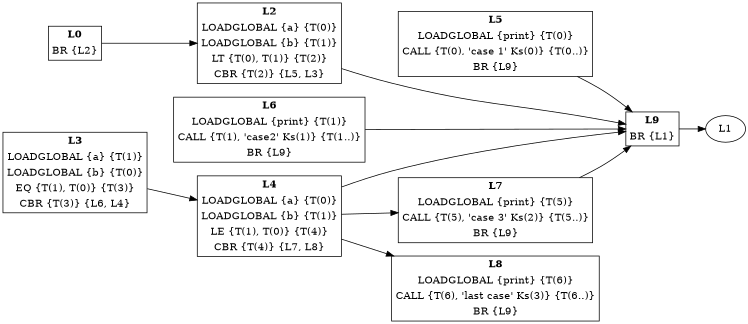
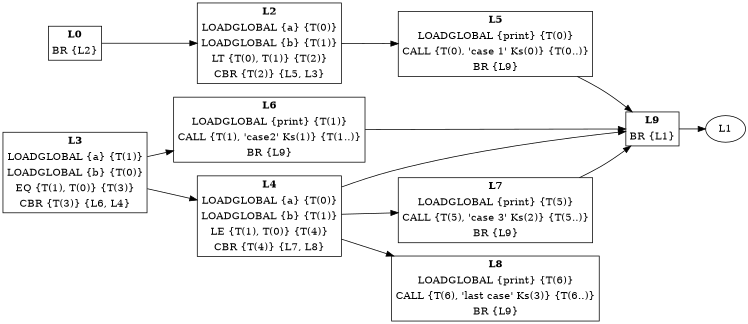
edge "L2" -> "L9": now "L2" -> "L5"
edge "L3" -> "L6": added
